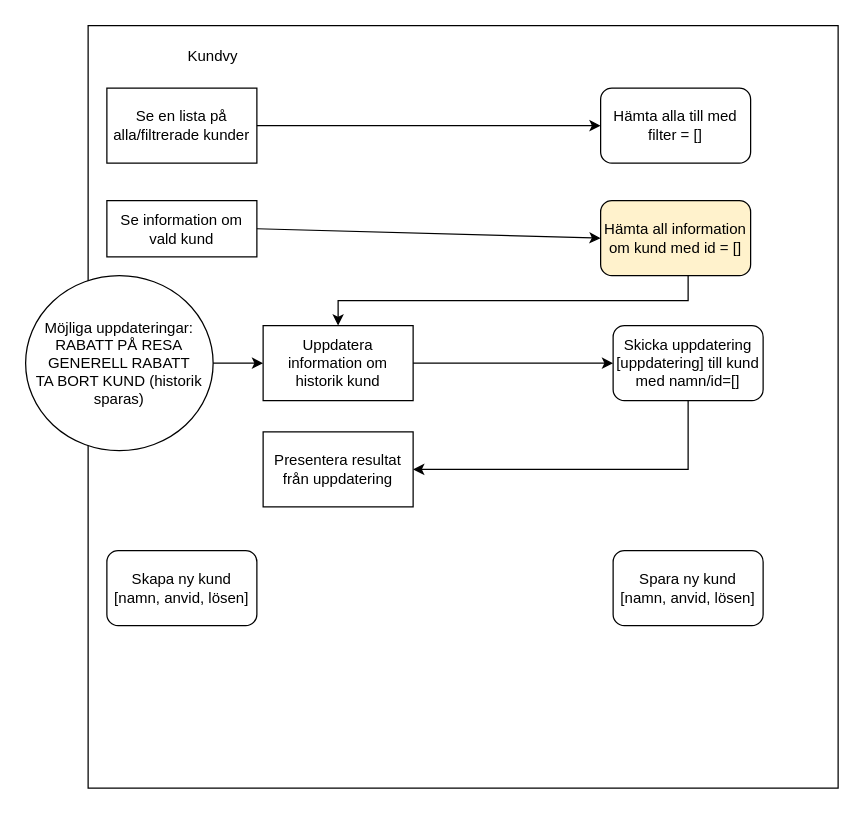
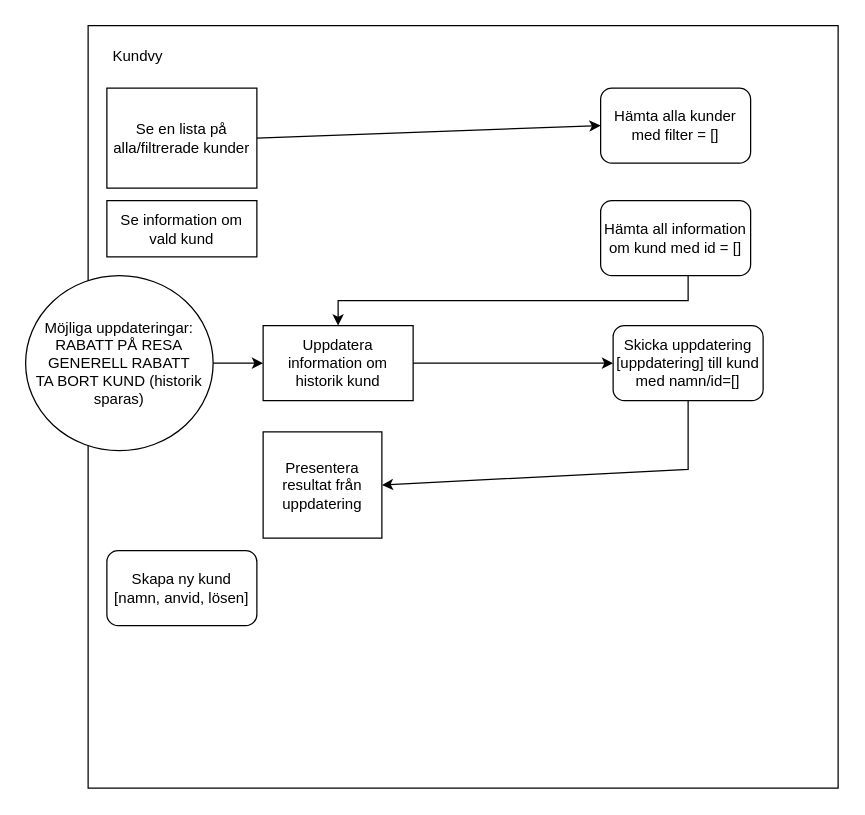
node "Kundvy": moved (213, 57) -> (138, 57)
node "Se en lista på alla/filtrerade kunder": size 150x75 -> 150x100
node "Hämta alla till med filter = []": label "Hämta alla till med filter = []" -> "Hämta alla kunder med filter = []"
edge "Se information om vald kund" -> "Hämta all information om kund med id = []": removed
node "Hämta all information om kund med id = []": fillcolor #fff2cc -> #ffffff
node "Presentera resultat från uppdatering": size 150x75 -> 119x106
node "Spara ny kund [namn, anvid, lösen]": removed
